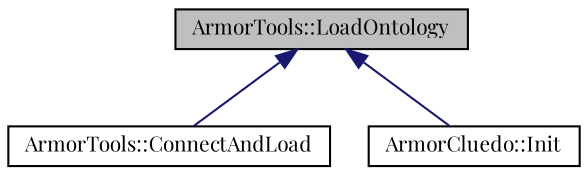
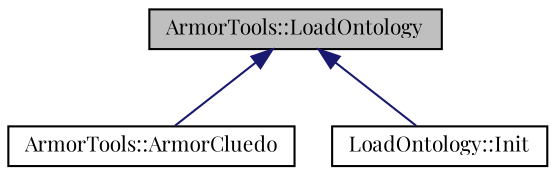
node "ArmorTools::ConnectAndLoad": label "ArmorTools::ConnectAndLoad" -> "ArmorTools::ArmorCluedo"
node "ArmorCluedo::Init": label "ArmorCluedo::Init" -> "LoadOntology::Init"
